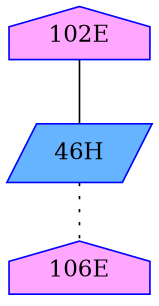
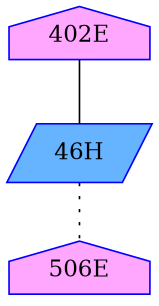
node "102E": label "102E" -> "402E"
node "106E": label "106E" -> "506E"
